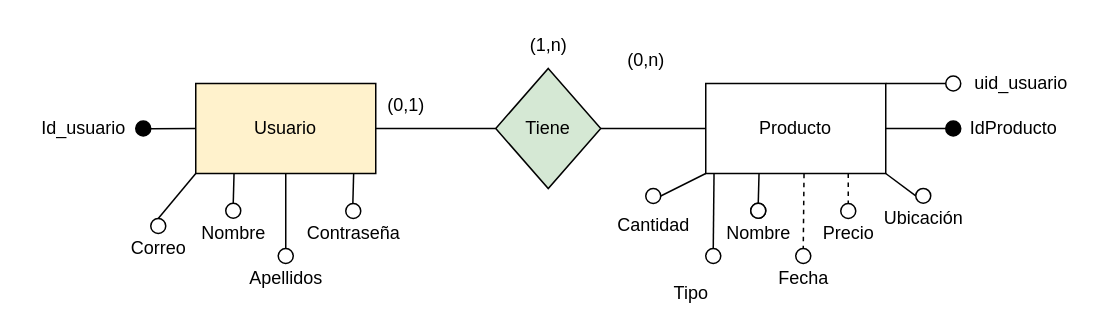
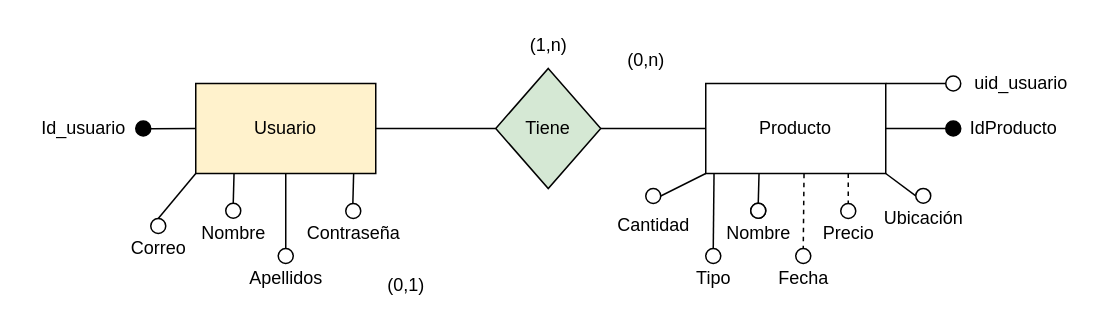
node "(0,1)": moved (406, 106) -> (406, 286)
node "Tipo": moved (691, 293) -> (713, 278)
